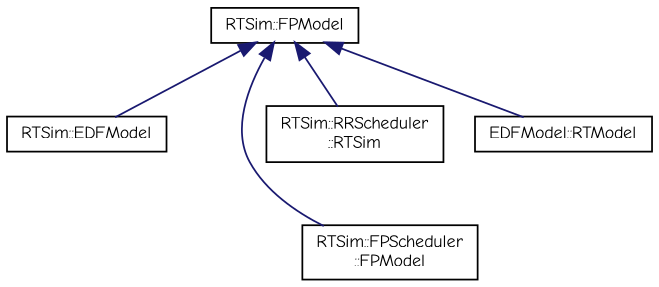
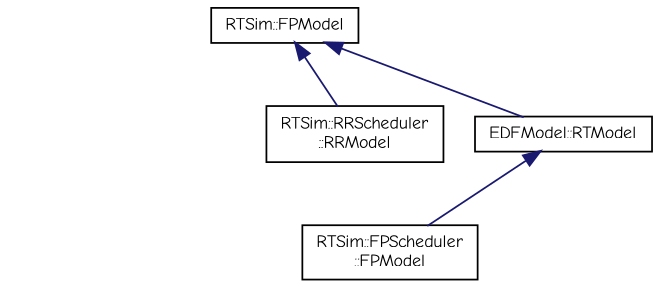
node "RTSim::EDFModel": removed
node "RTSim::RRScheduler ::RTSim": label "RTSim::RRScheduler ::RTSim" -> "RTSim::RRScheduler ::RRModel"
edge "RTSim::FPScheduler ::FPModel" -> "RTSim::FPModel": now "RTSim::FPScheduler ::FPModel" -> "EDFModel::RTModel"
